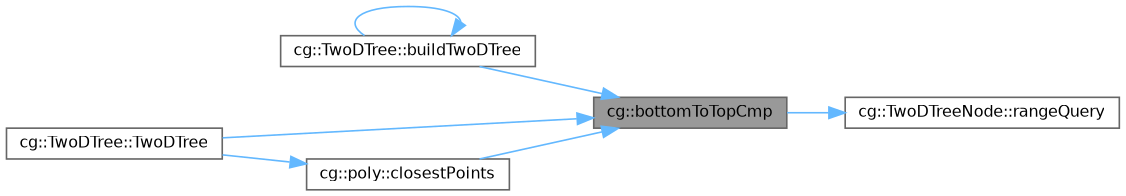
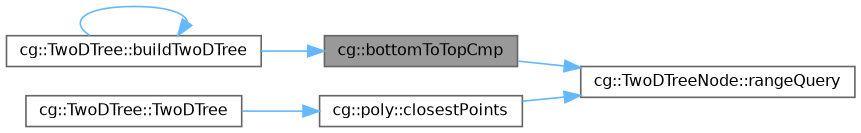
edge "cg::TwoDTree::TwoDTree" -> "cg::bottomToTopCmp": removed
edge "cg::poly::closestPoints" -> "cg::bottomToTopCmp": now "cg::poly::closestPoints" -> "cg::TwoDTreeNode::rangeQuery"
